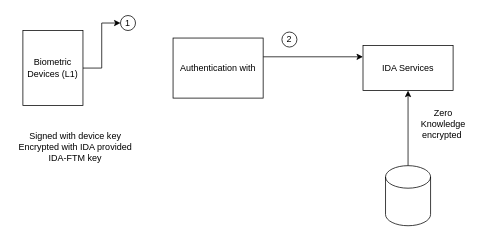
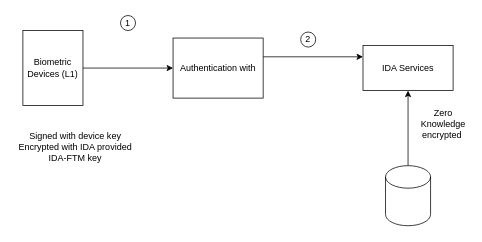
node "2": moved (289, 39) -> (308, 39)
edge "Biometric Devices (L1)" -> "1": now "Biometric Devices (L1)" -> "Authentication with"
